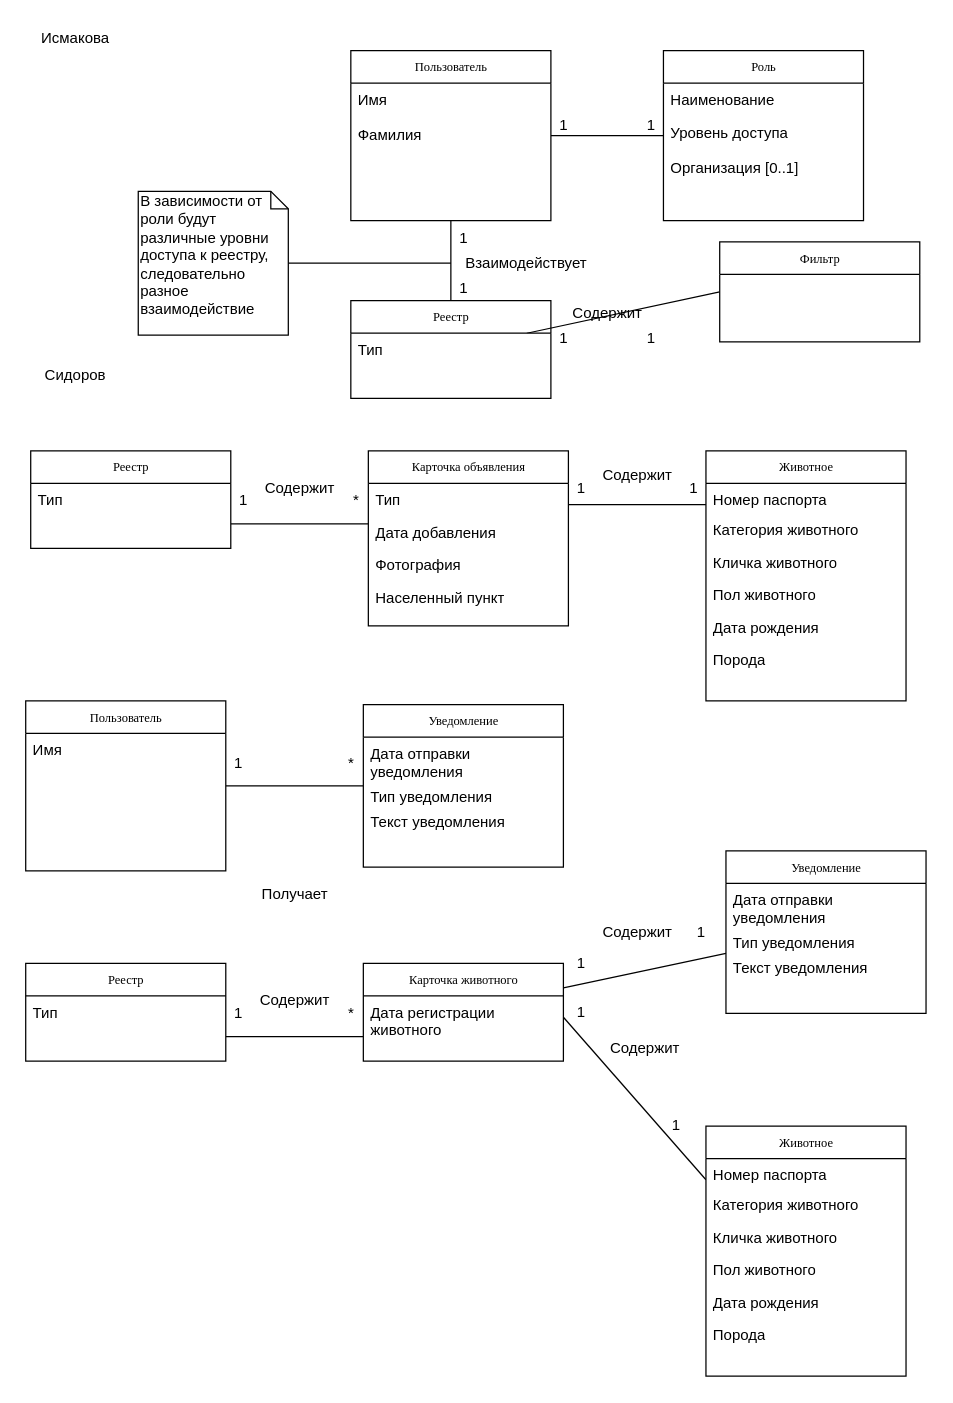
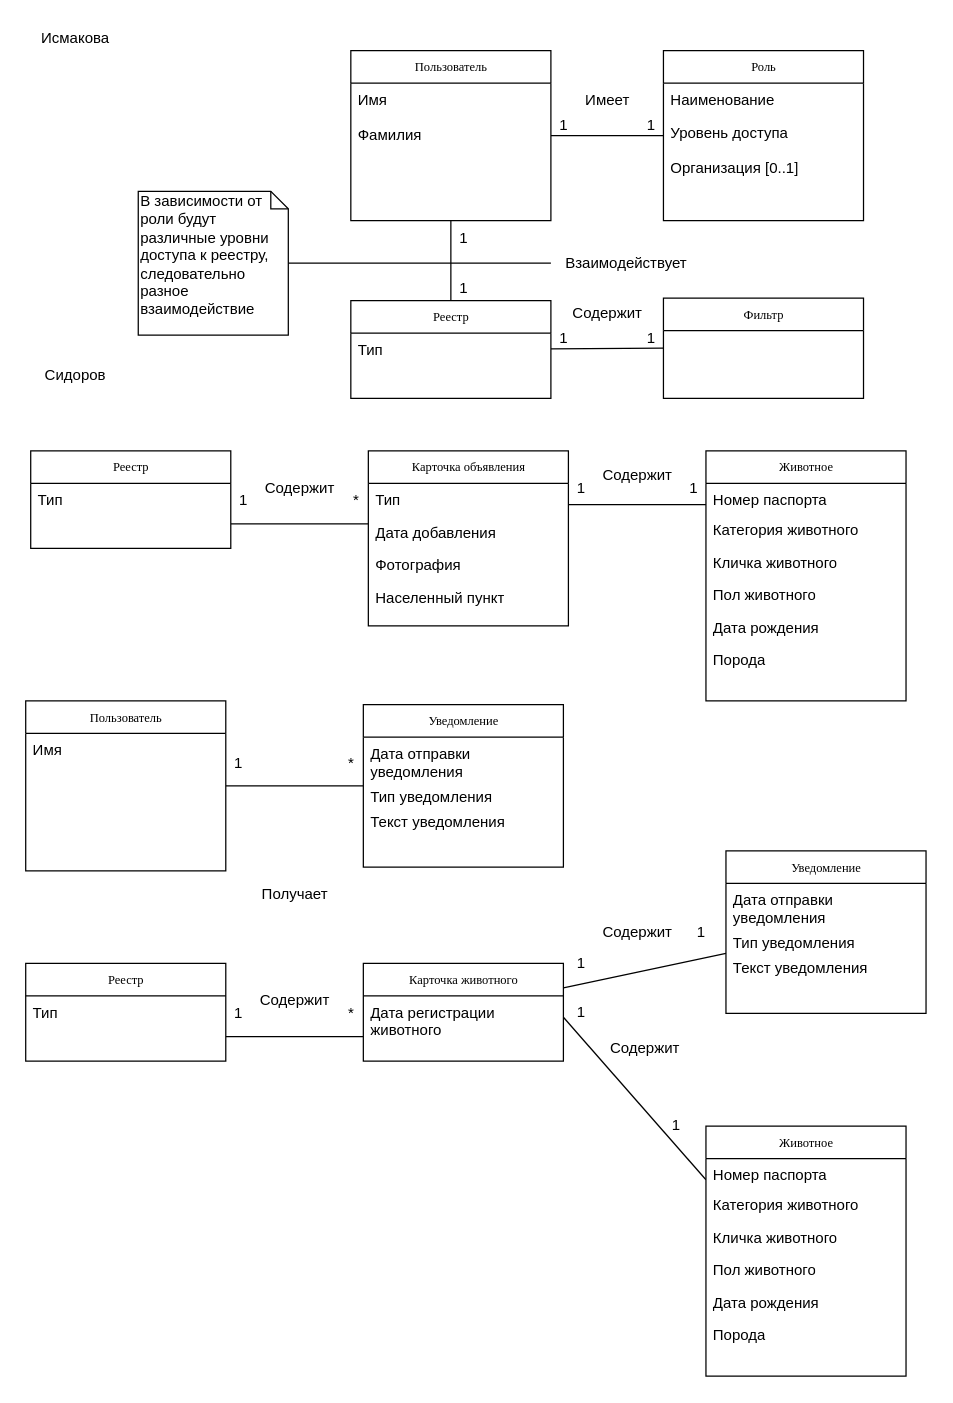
node "Имеет": added
node "Взаимодействует": moved (526, 263) -> (626, 263)
node "Фильтр": moved (819, 292) -> (763, 348)
